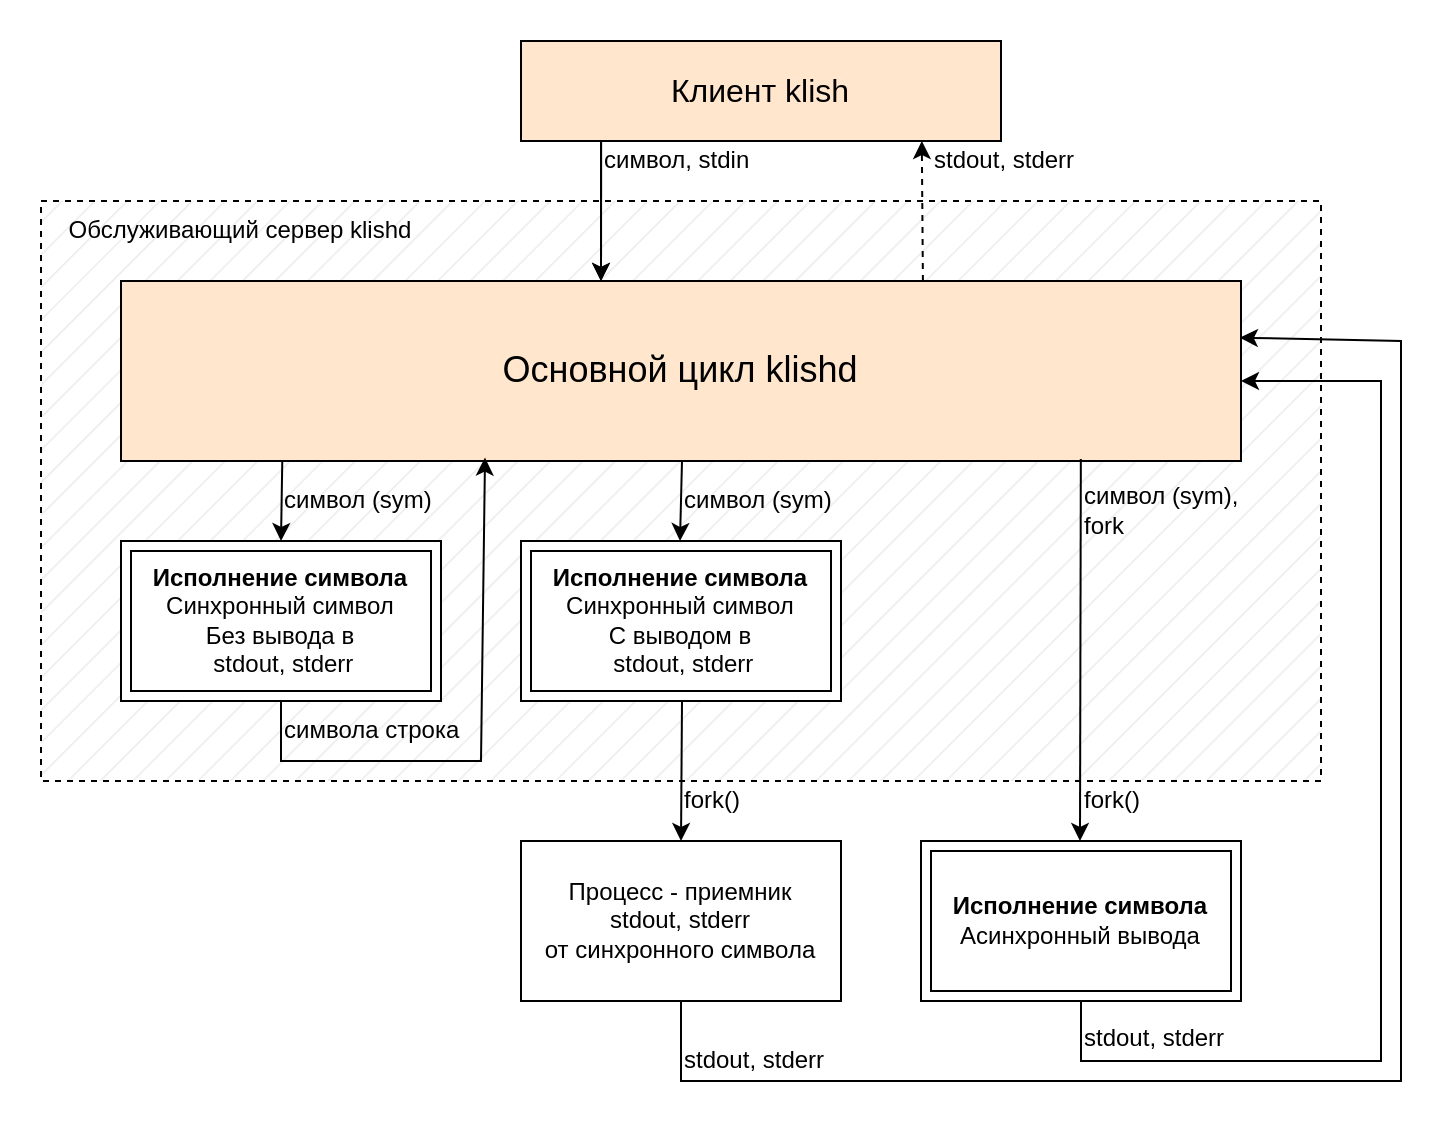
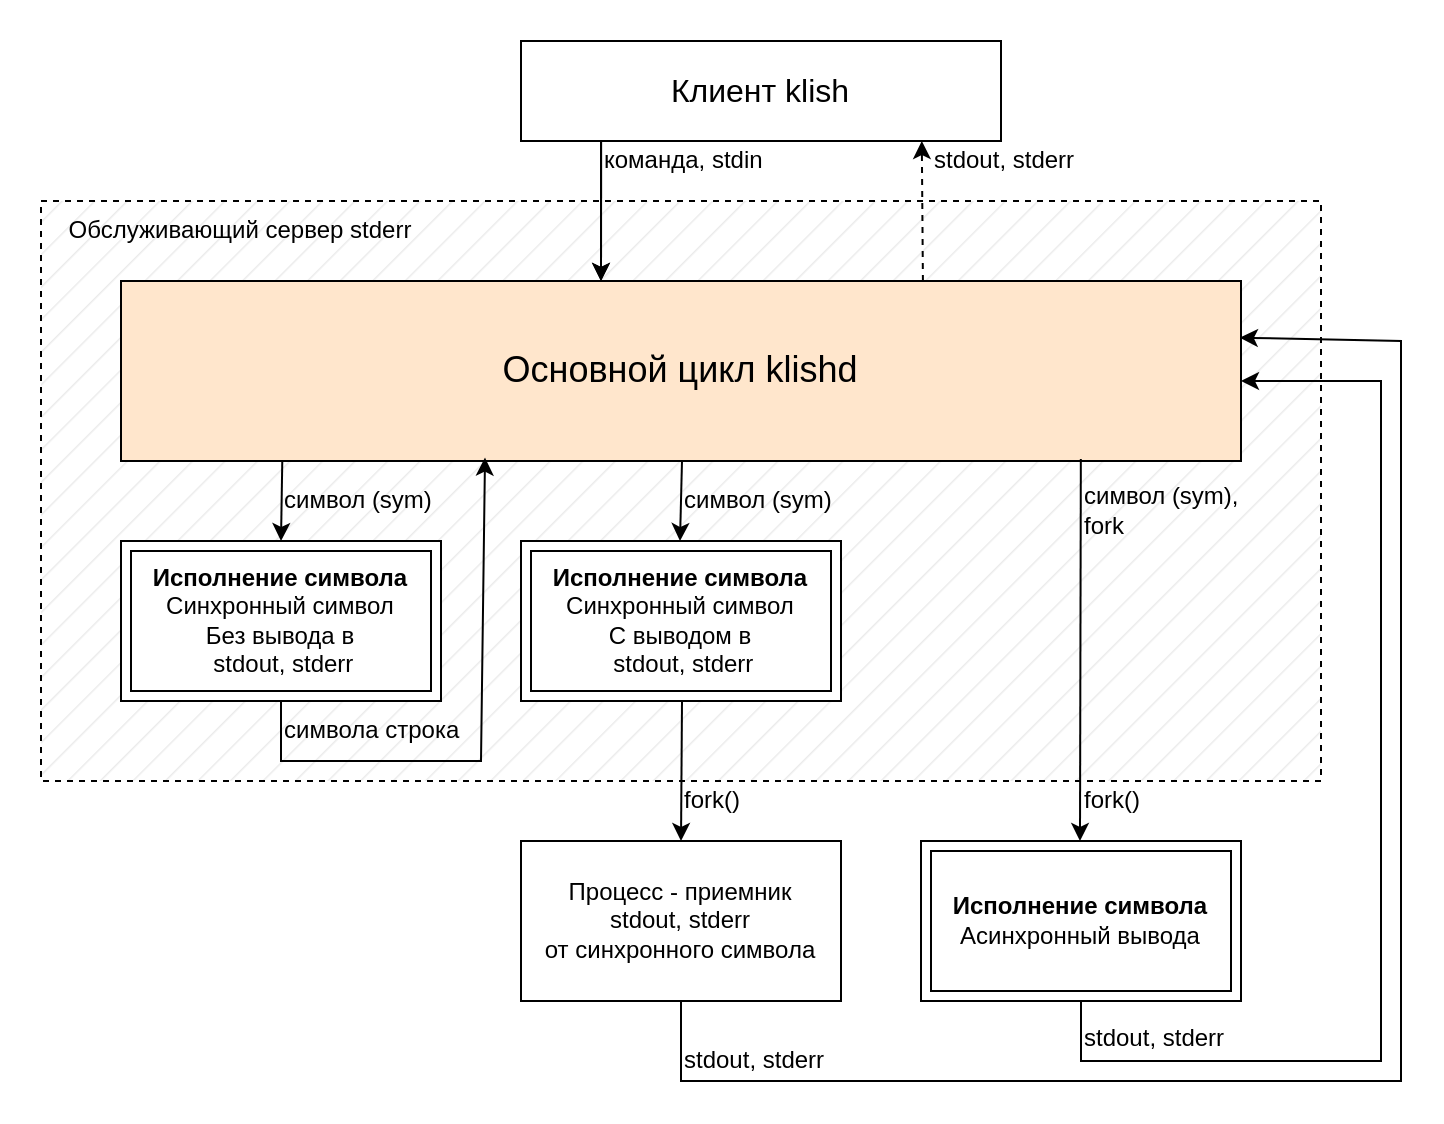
node "Клиент klish": fillcolor #ffe6cc -> #ffffff
node "символ, stdin": label "символ, stdin" -> "команда, stdin"
node "Обслуживающий сервер klishd": label "Обслуживающий сервер klishd" -> "Обслуживающий сервер stderr"
